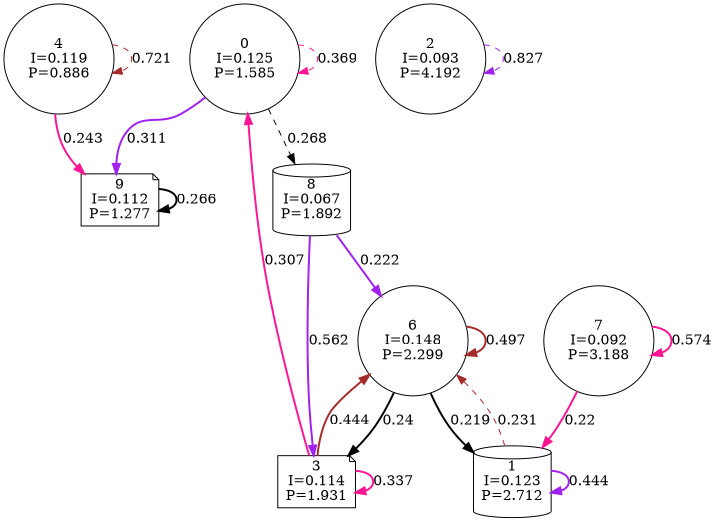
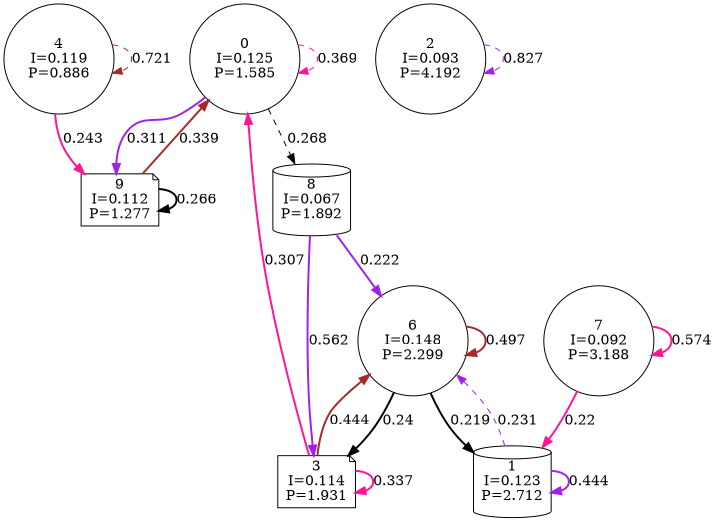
edge "9 I=0.112 P=1.277" -> "0 I=0.125 P=1.585": added, label "0.339"
edge "1 I=0.123 P=2.712" -> "6 I=0.148 P=2.299": color brown -> purple
